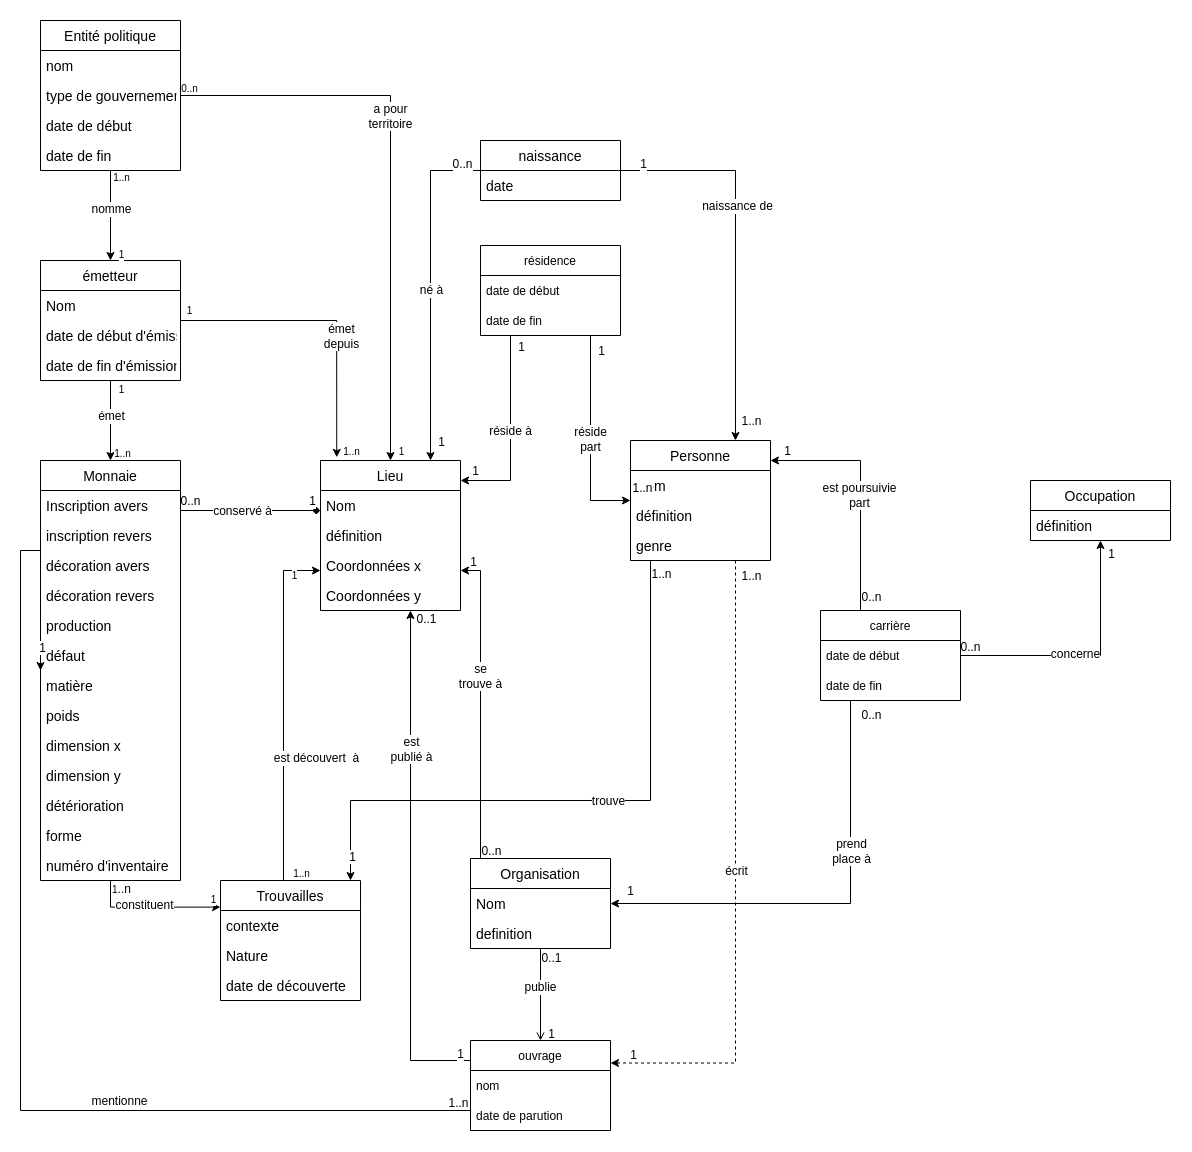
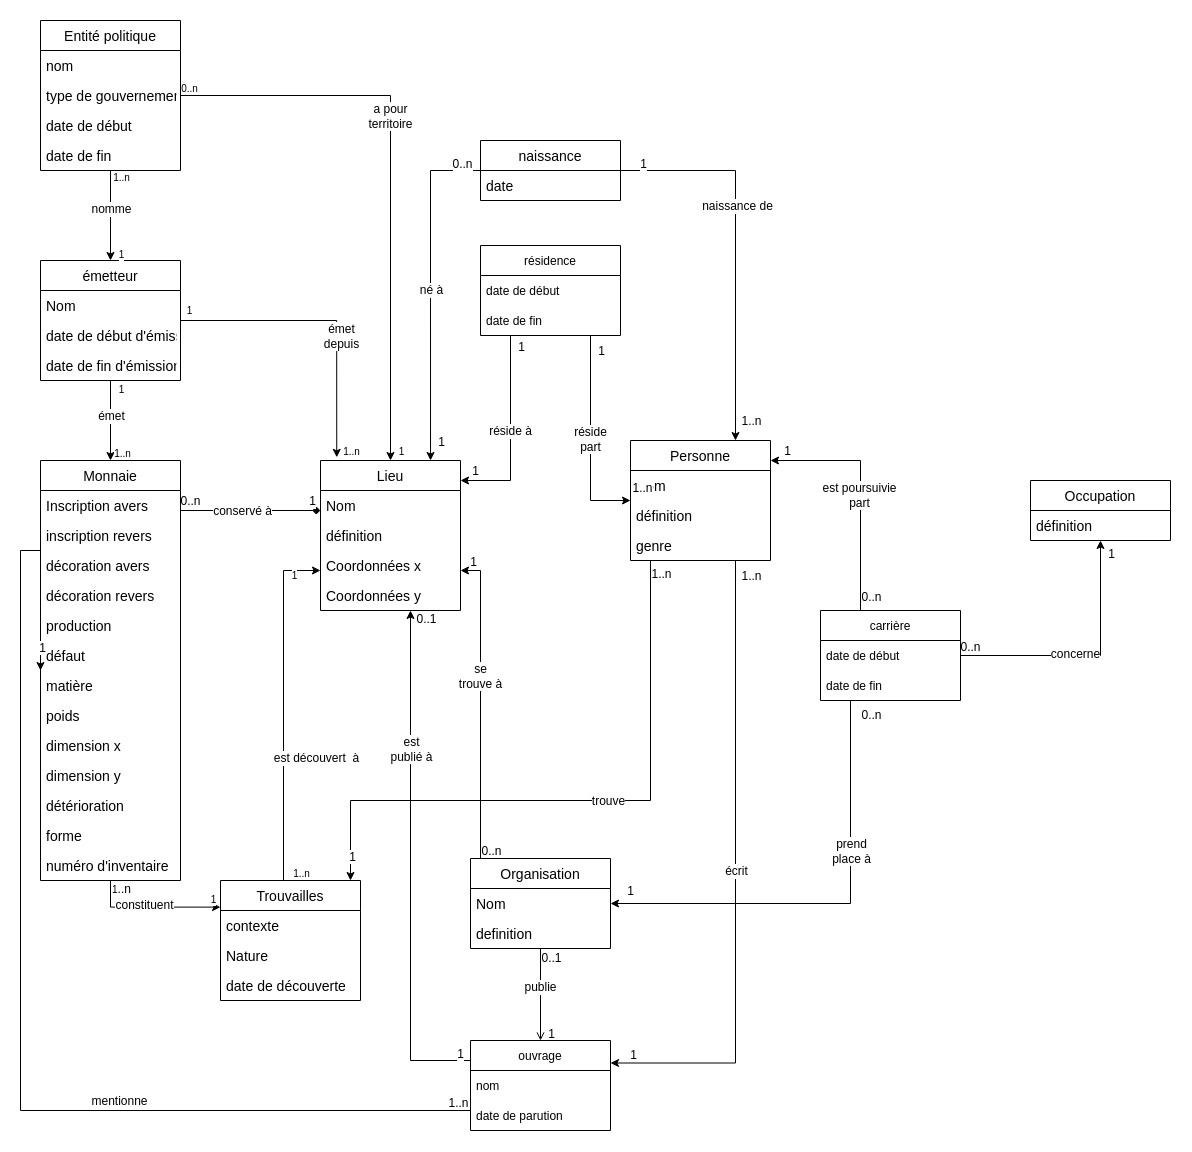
edge "Personne" -> "ouvrage": style dashed -> solid
